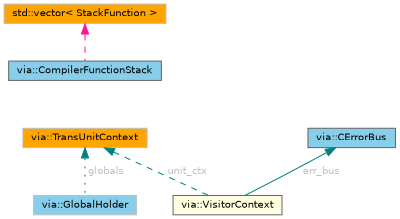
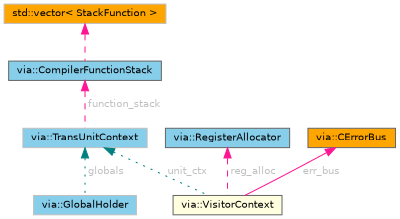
edge "via::TransUnitContext" -> "via::CompilerFunctionStack": added, label "function_stack"
node "via::TransUnitContext": fillcolor orange -> skyblue
node "via::RegisterAllocator": added
node "via::CErrorBus": fillcolor skyblue -> orange
edge "via::VisitorContext" -> "via::TransUnitContext": style dashed -> dotted
edge "via::VisitorContext" -> "via::CErrorBus": color teal -> deeppink
